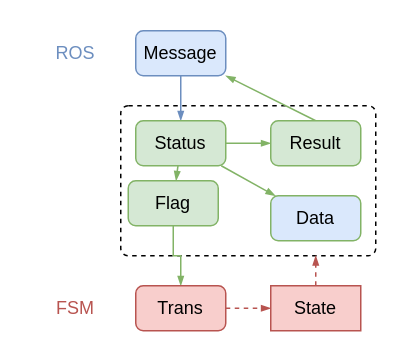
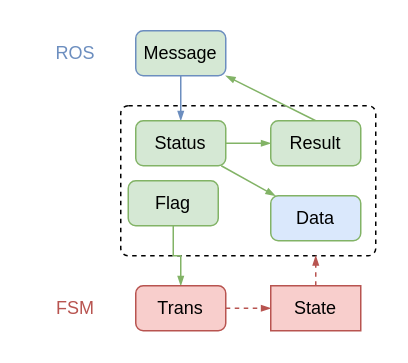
node "Message": fillcolor #dae8fc -> #d5e8d4
edge "Status" -> "Flag": removed
